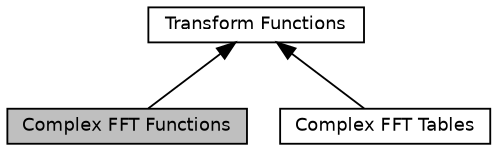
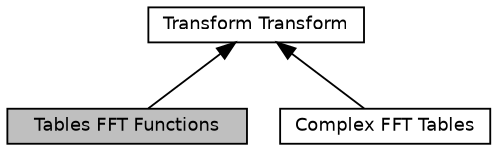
node "Transform Functions": label "Transform Functions" -> "Transform Transform"
node "Complex FFT Functions": label "Complex FFT Functions" -> "Tables FFT Functions"
